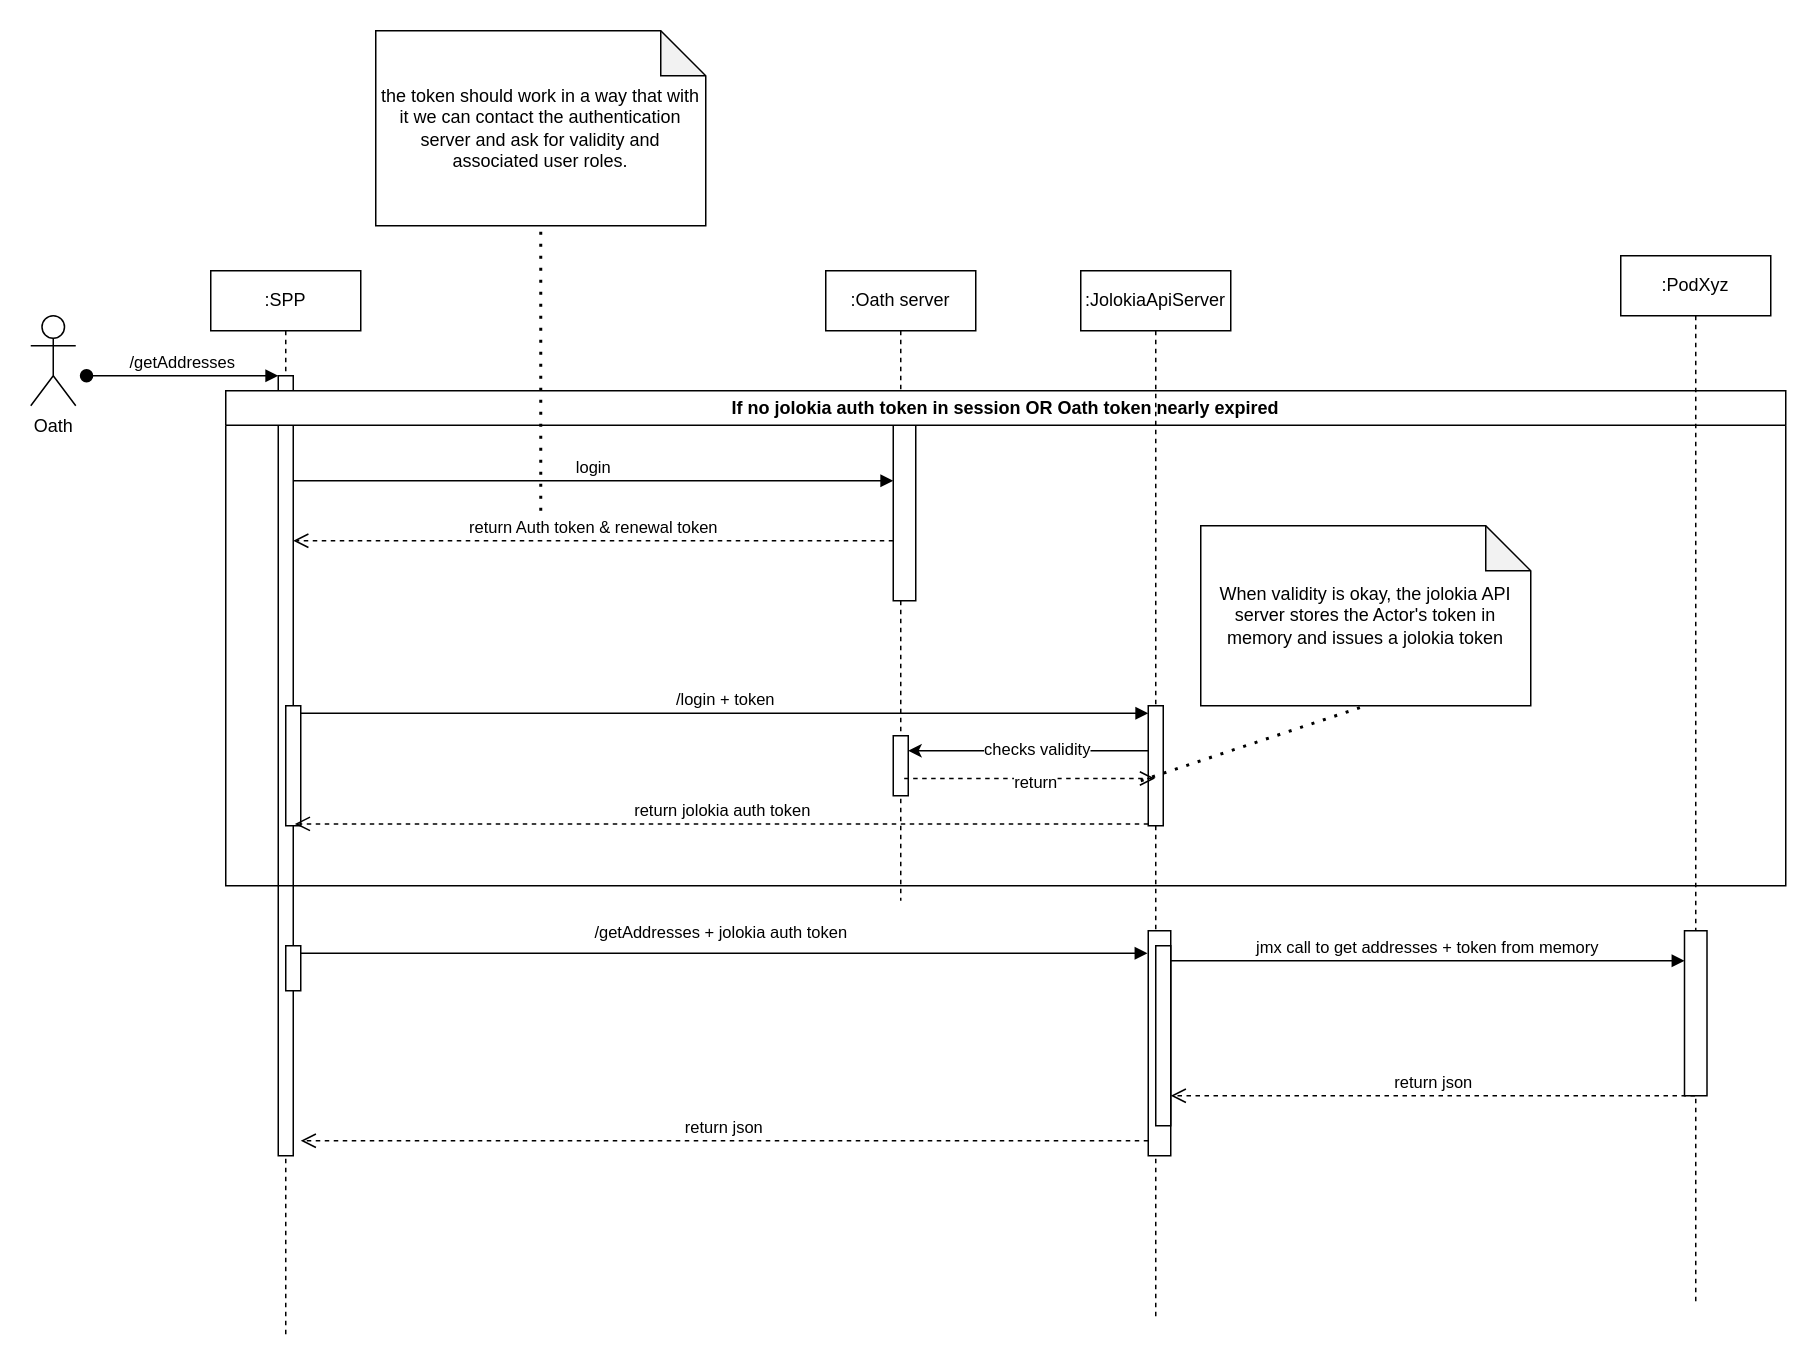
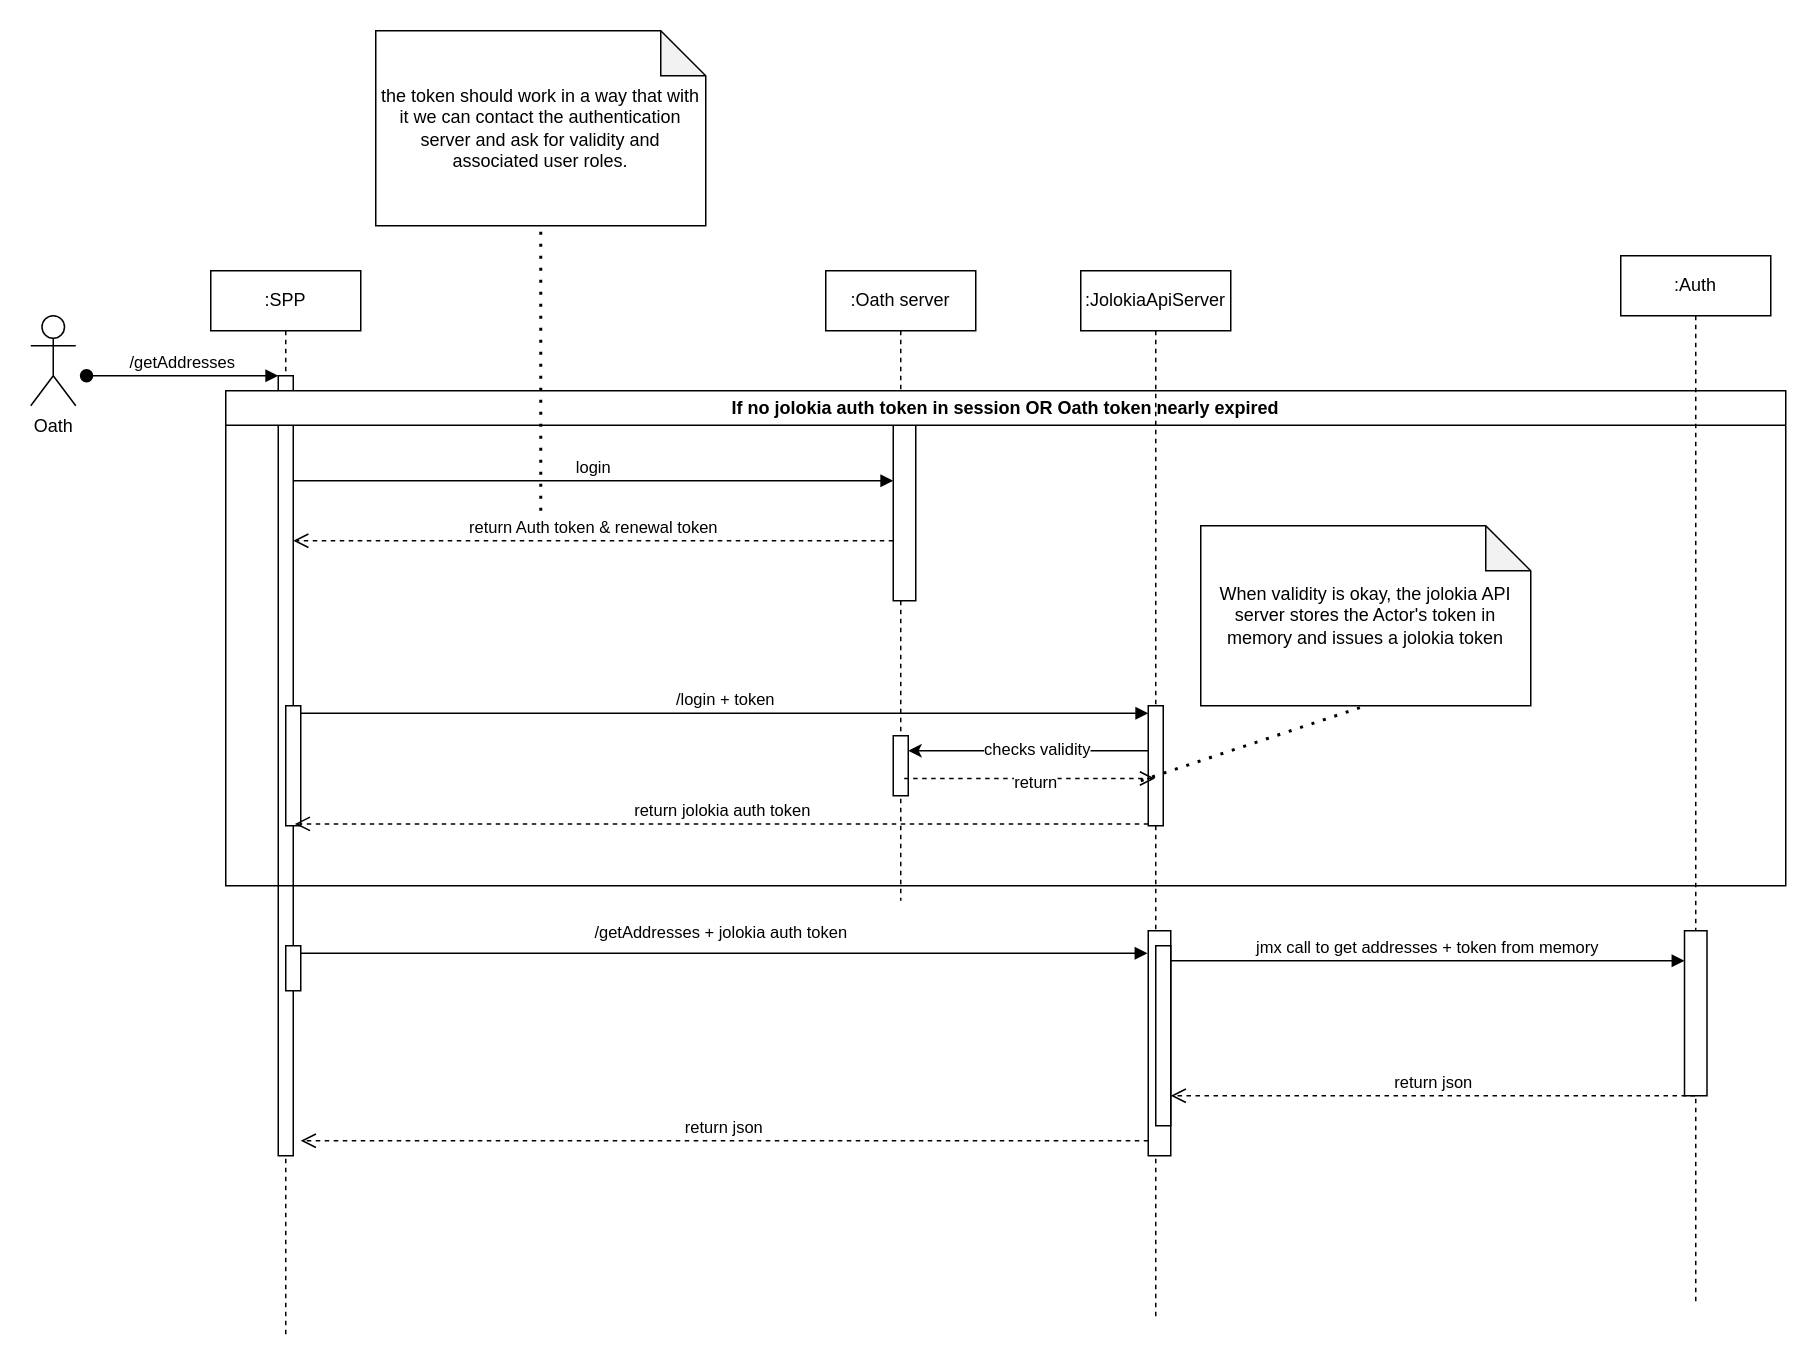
node ":PodXyz": label ":PodXyz" -> ":Auth"
